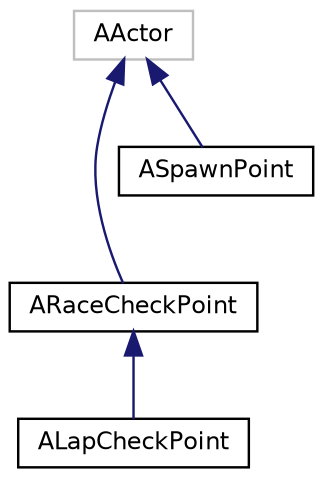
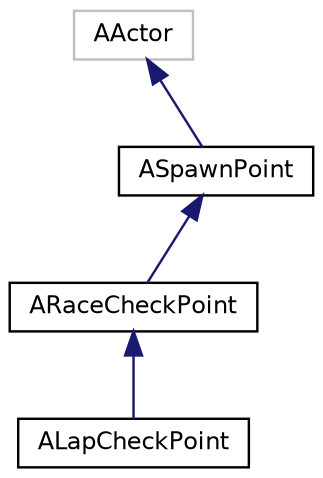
edge "ARaceCheckPoint" -> "AActor": now "ARaceCheckPoint" -> "ASpawnPoint"
